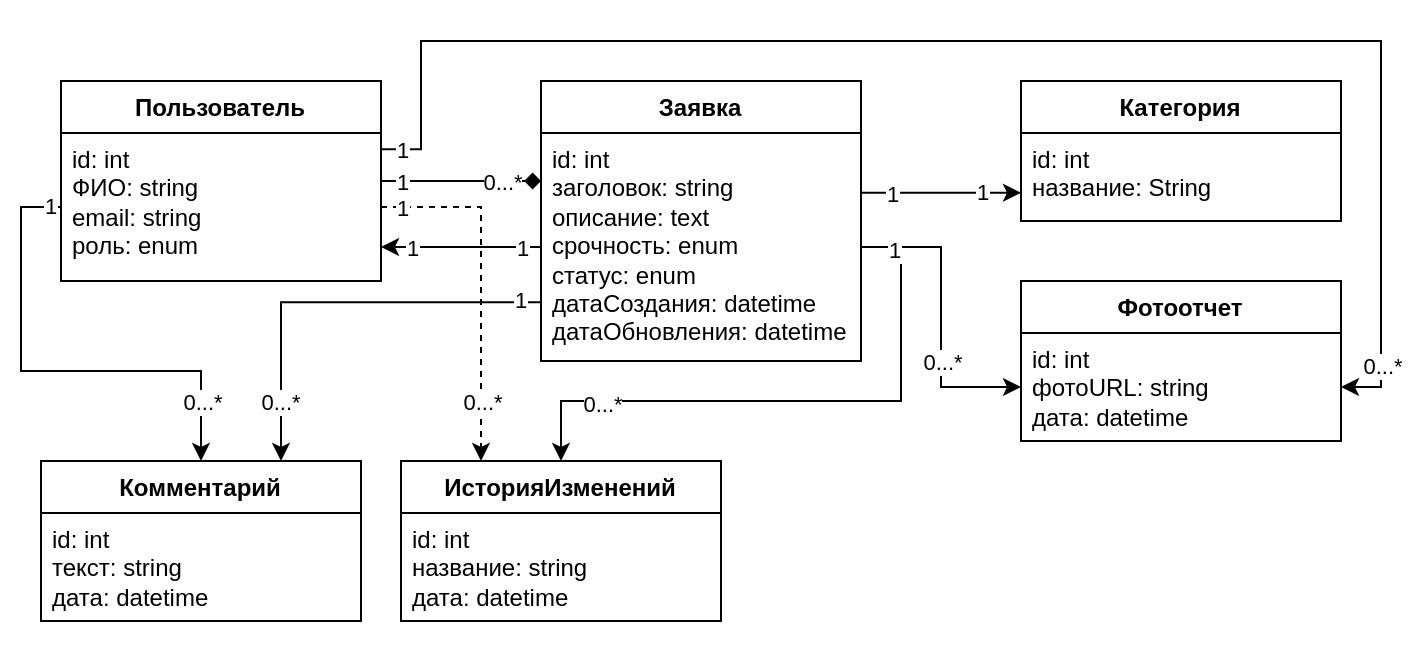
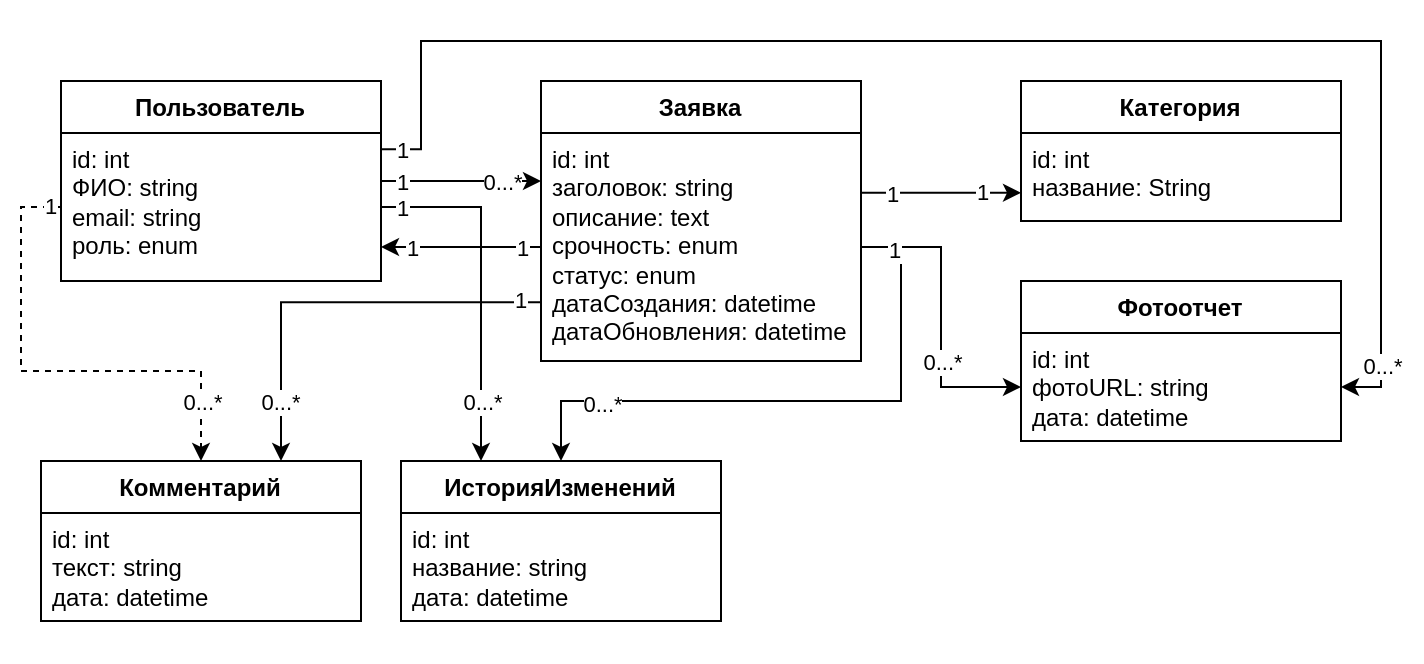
edge "Пользователь" -> "Заявка": arrowhead diamond -> classic
edge "id: int ФИО: string email: string роль: enum" -> "ИсторияИзменений": style dashed -> solid
edge "id: int ФИО: string email: string роль: enum" -> "Комментарий": style solid -> dashed
